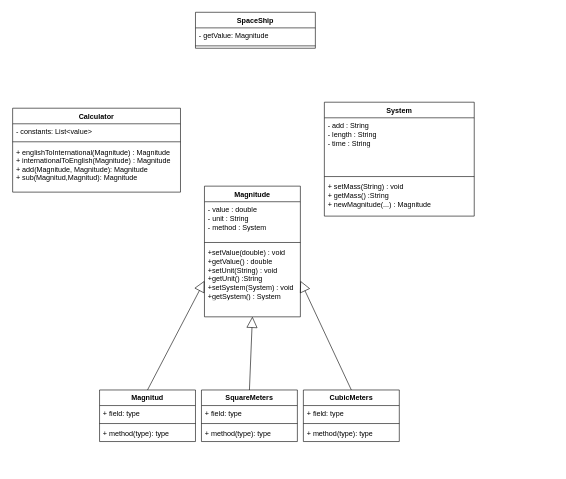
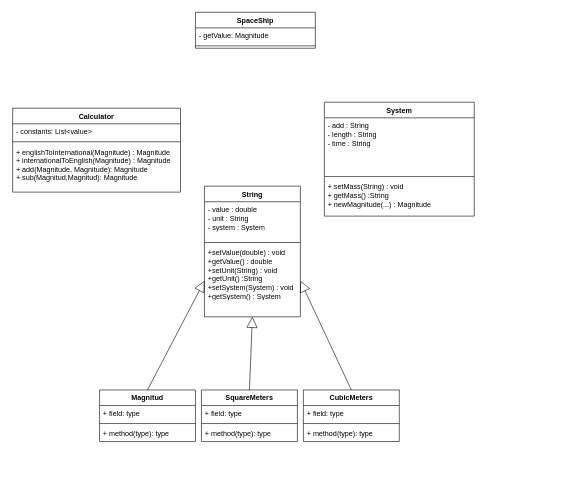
node "Magnitude": label "Magnitude" -> "String"
node "- value : double - unit : String - method : System": label "- value : double - unit : String - method : System" -> "- value : double - unit : String - system : System"
